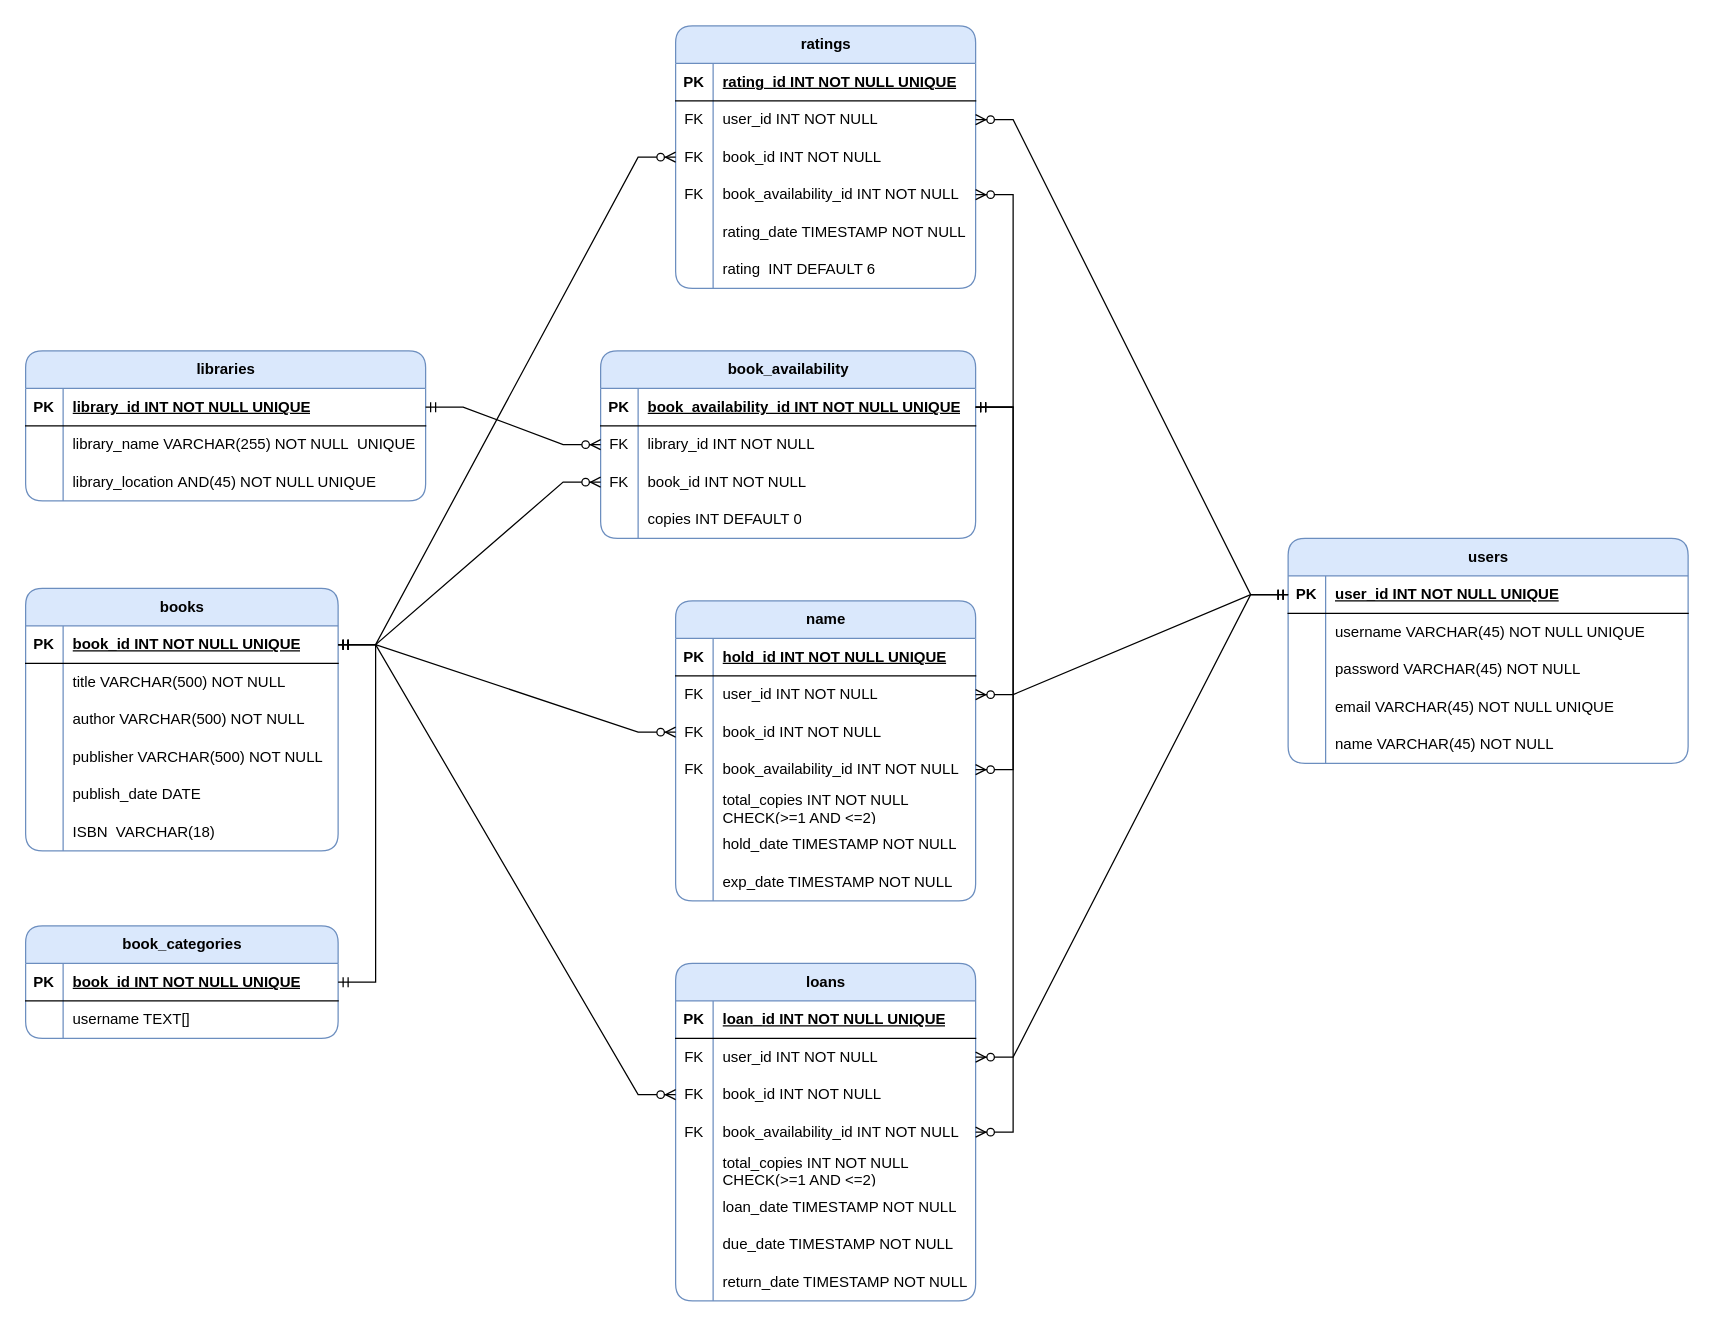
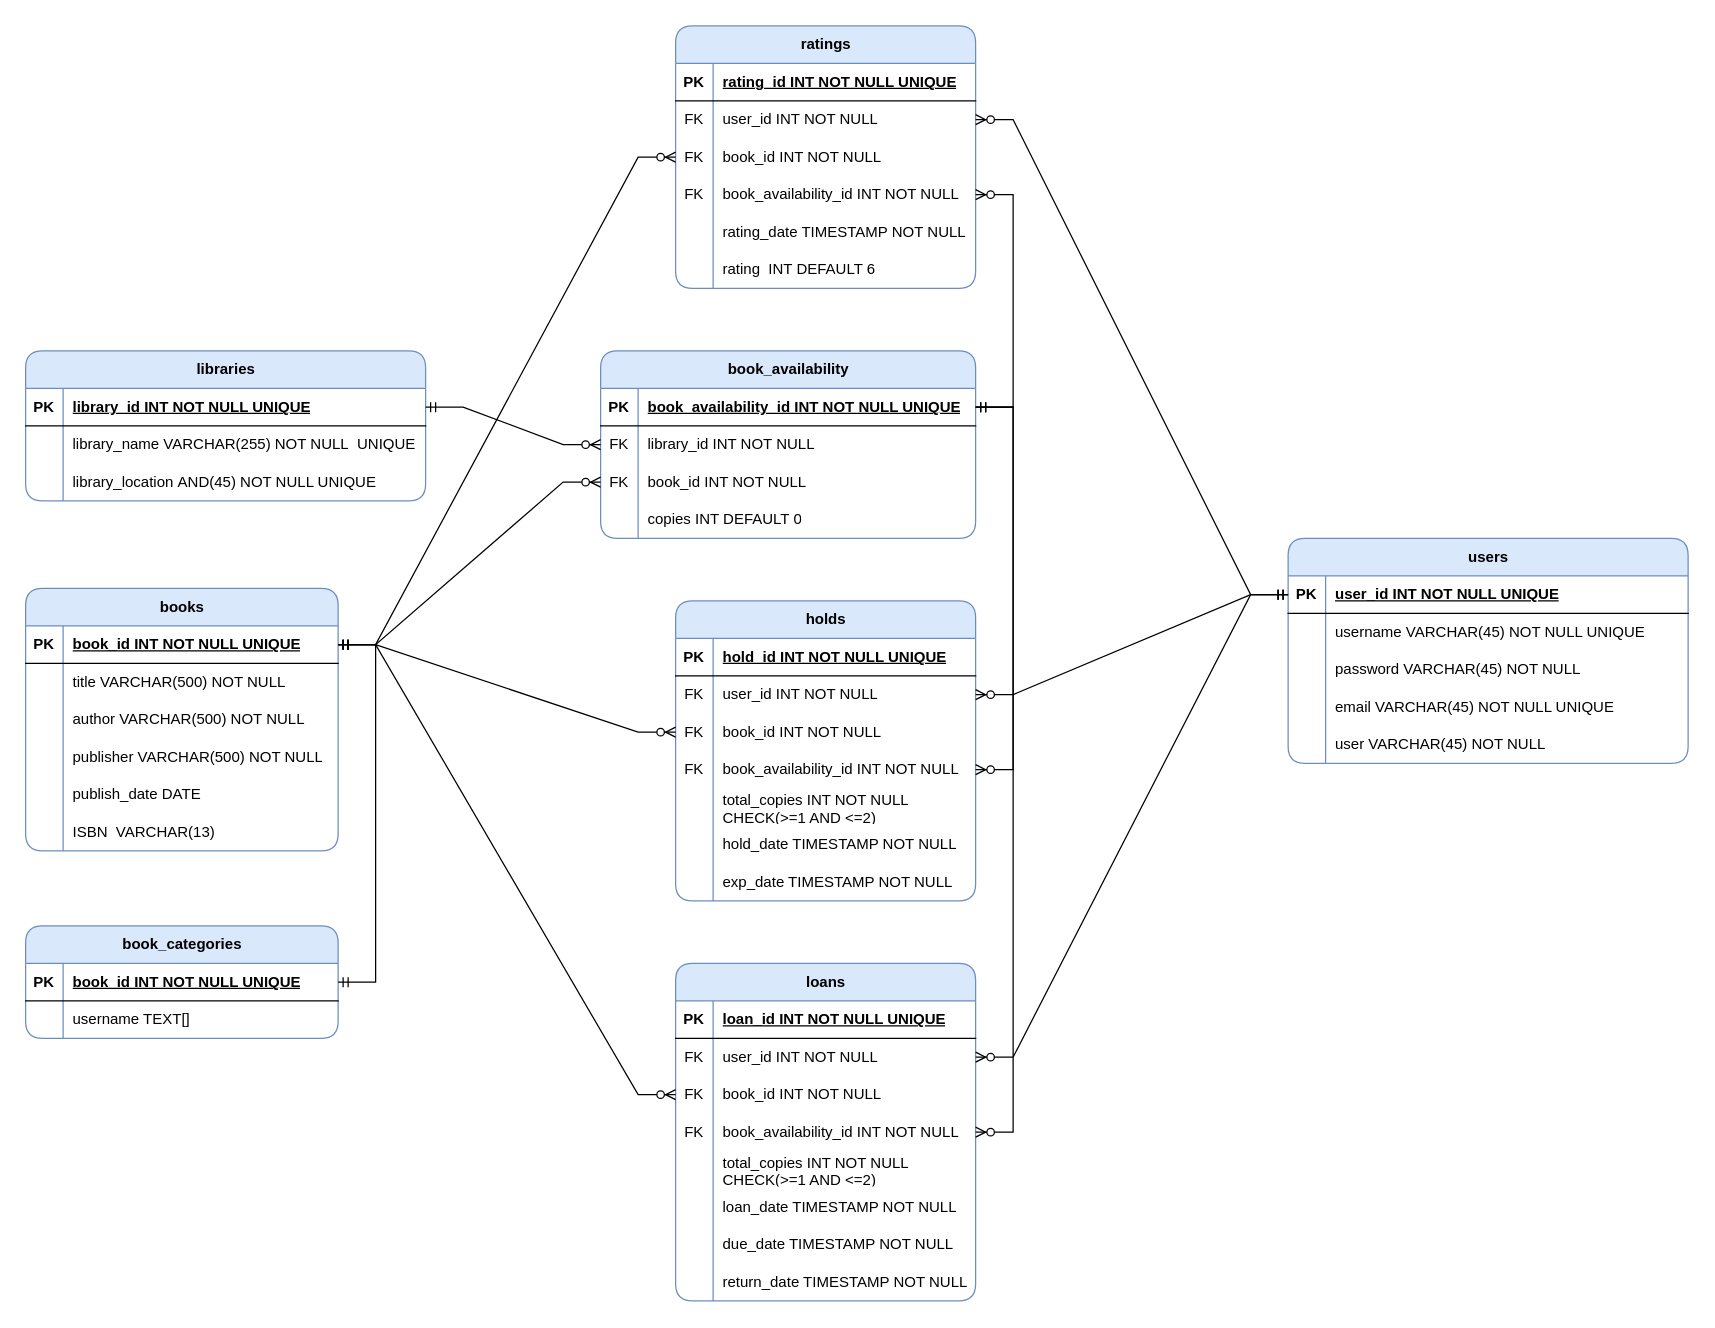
node "name": label "name" -> "holds"
node "name VARCHAR(45) NOT NULL": label "name VARCHAR(45) NOT NULL" -> "user VARCHAR(45) NOT NULL"
node "ISBN VARCHAR(18)": label "ISBN VARCHAR(18)" -> "ISBN VARCHAR(13)"
